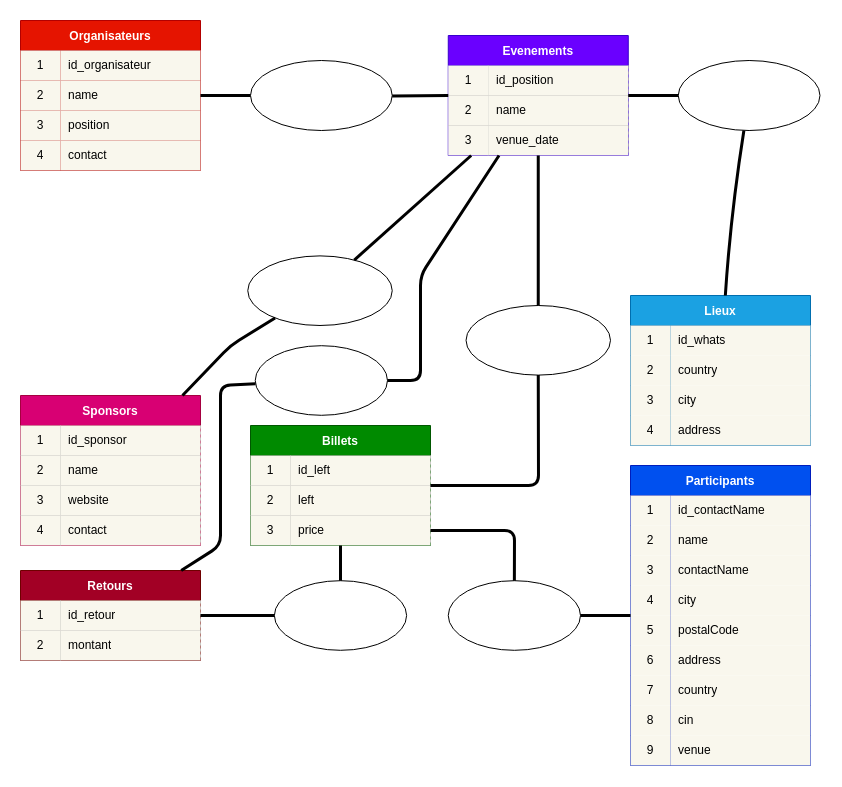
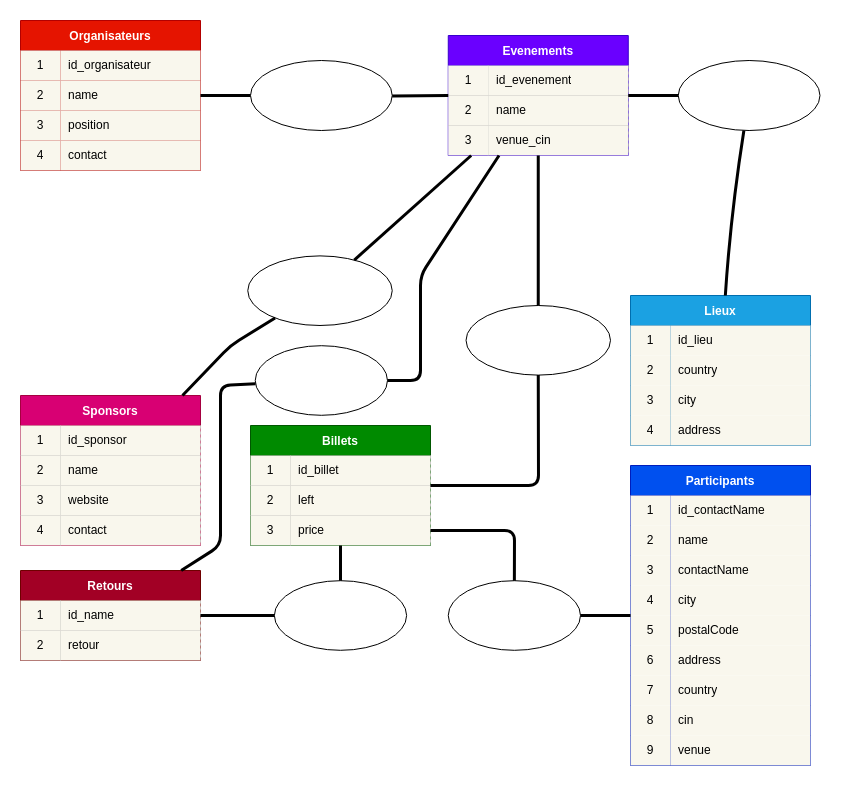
node "id_position": label "id_position" -> "id_evenement"
node "venue_date": label "venue_date" -> "venue_cin"
node "id_whats": label "id_whats" -> "id_lieu"
node "id_left": label "id_left" -> "id_billet"
node "id_retour": label "id_retour" -> "id_name"
node "montant": label "montant" -> "retour"
